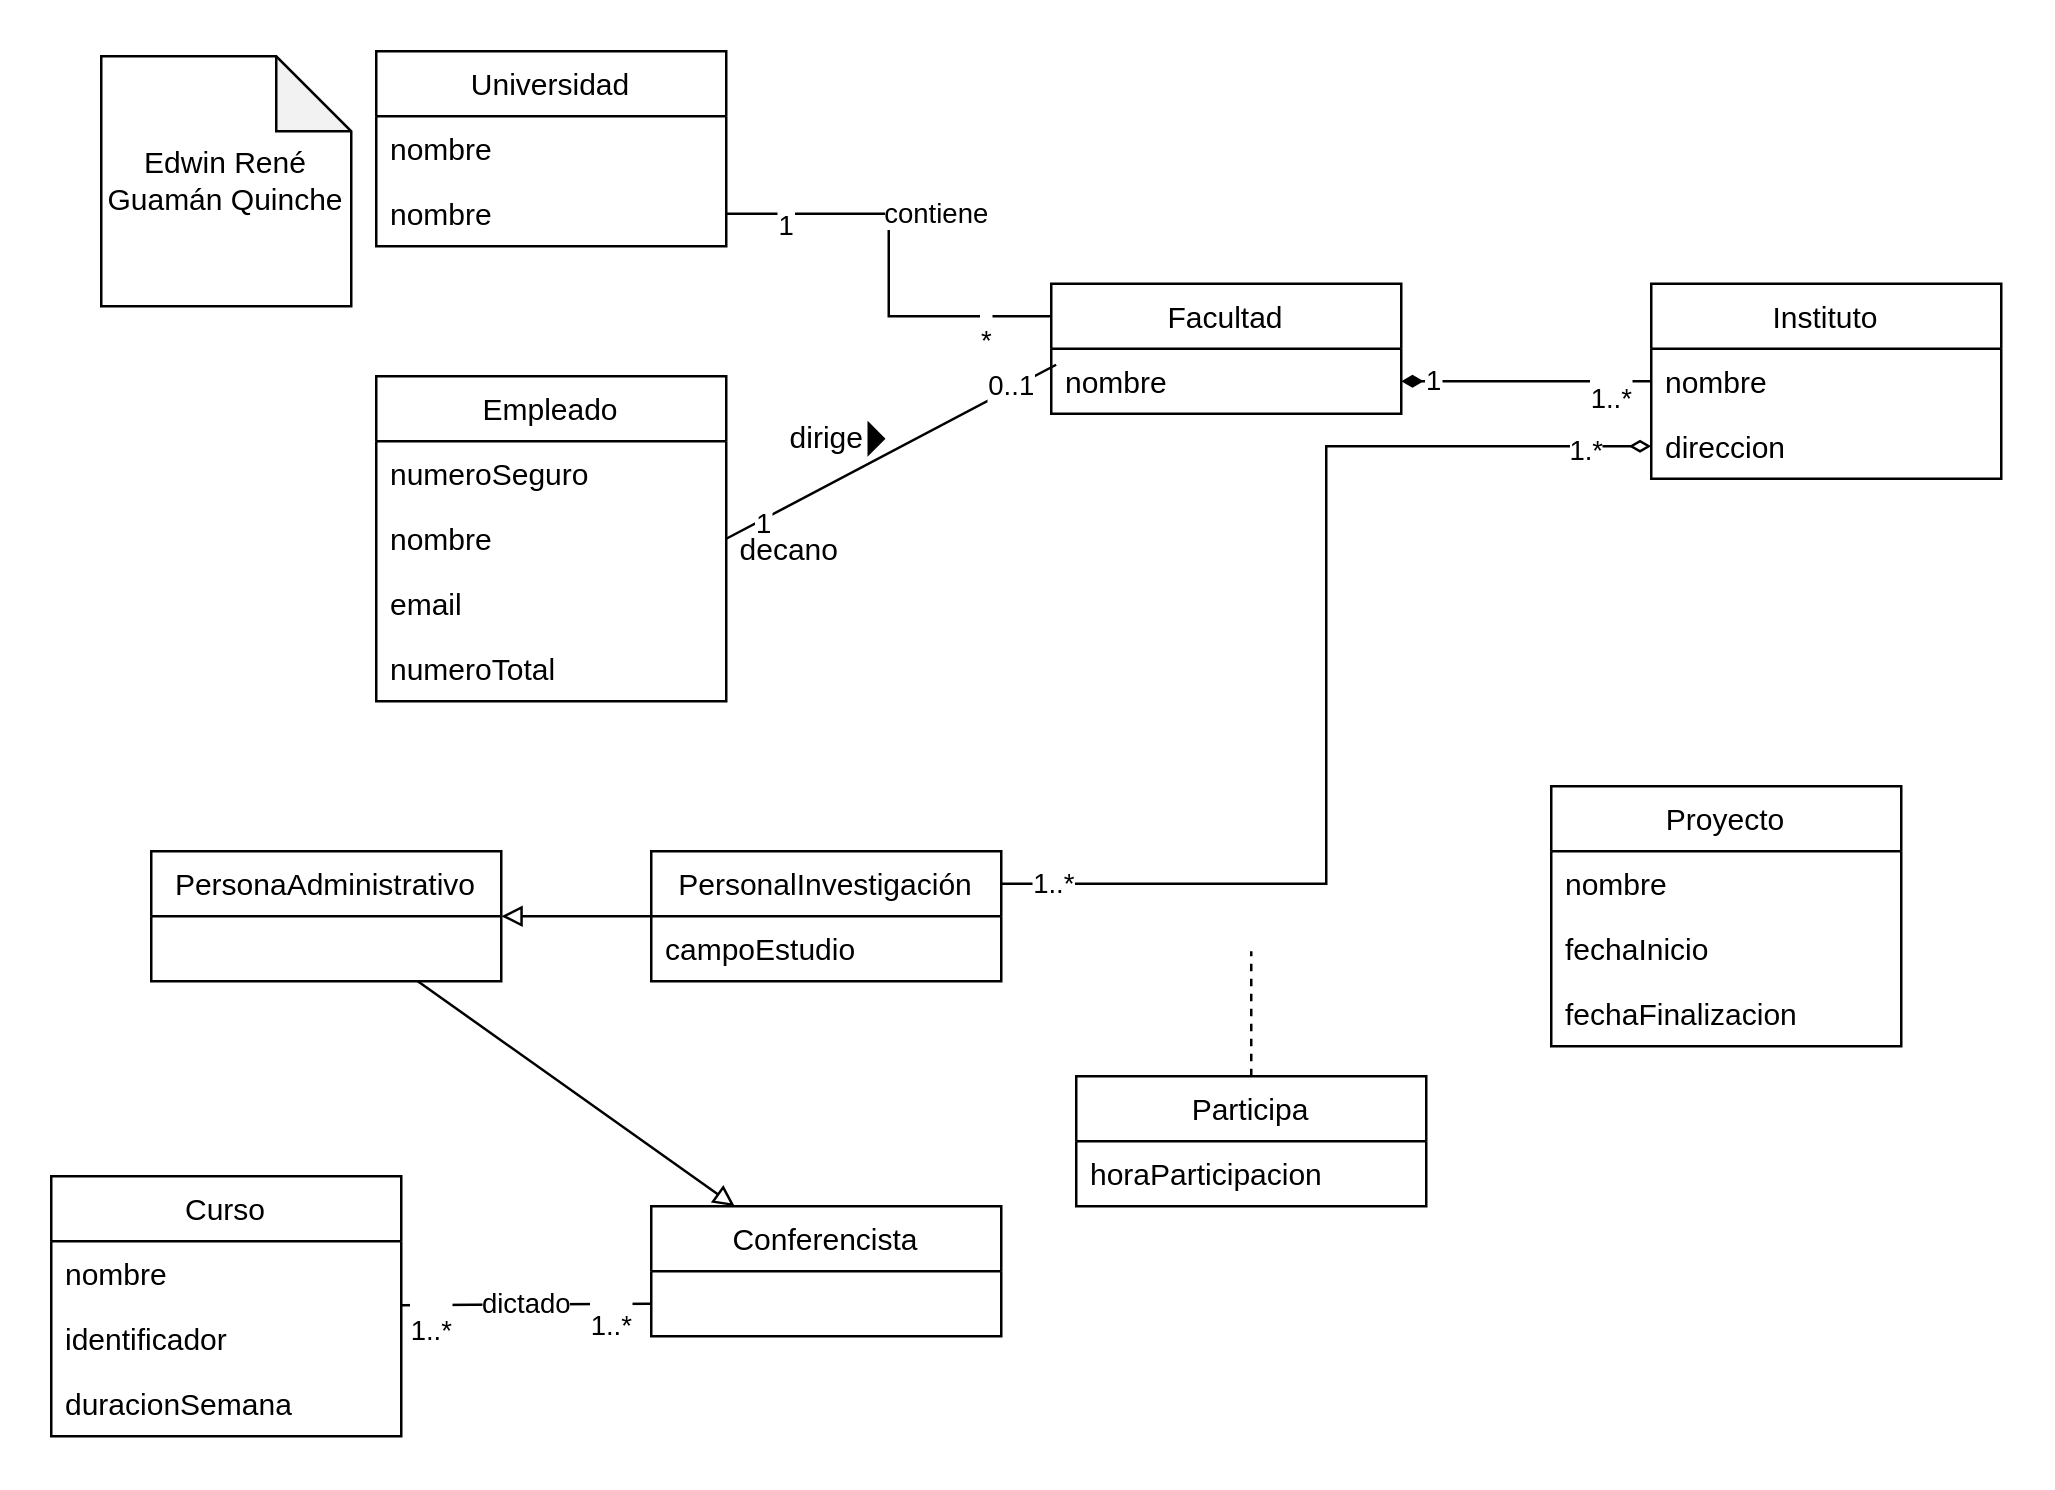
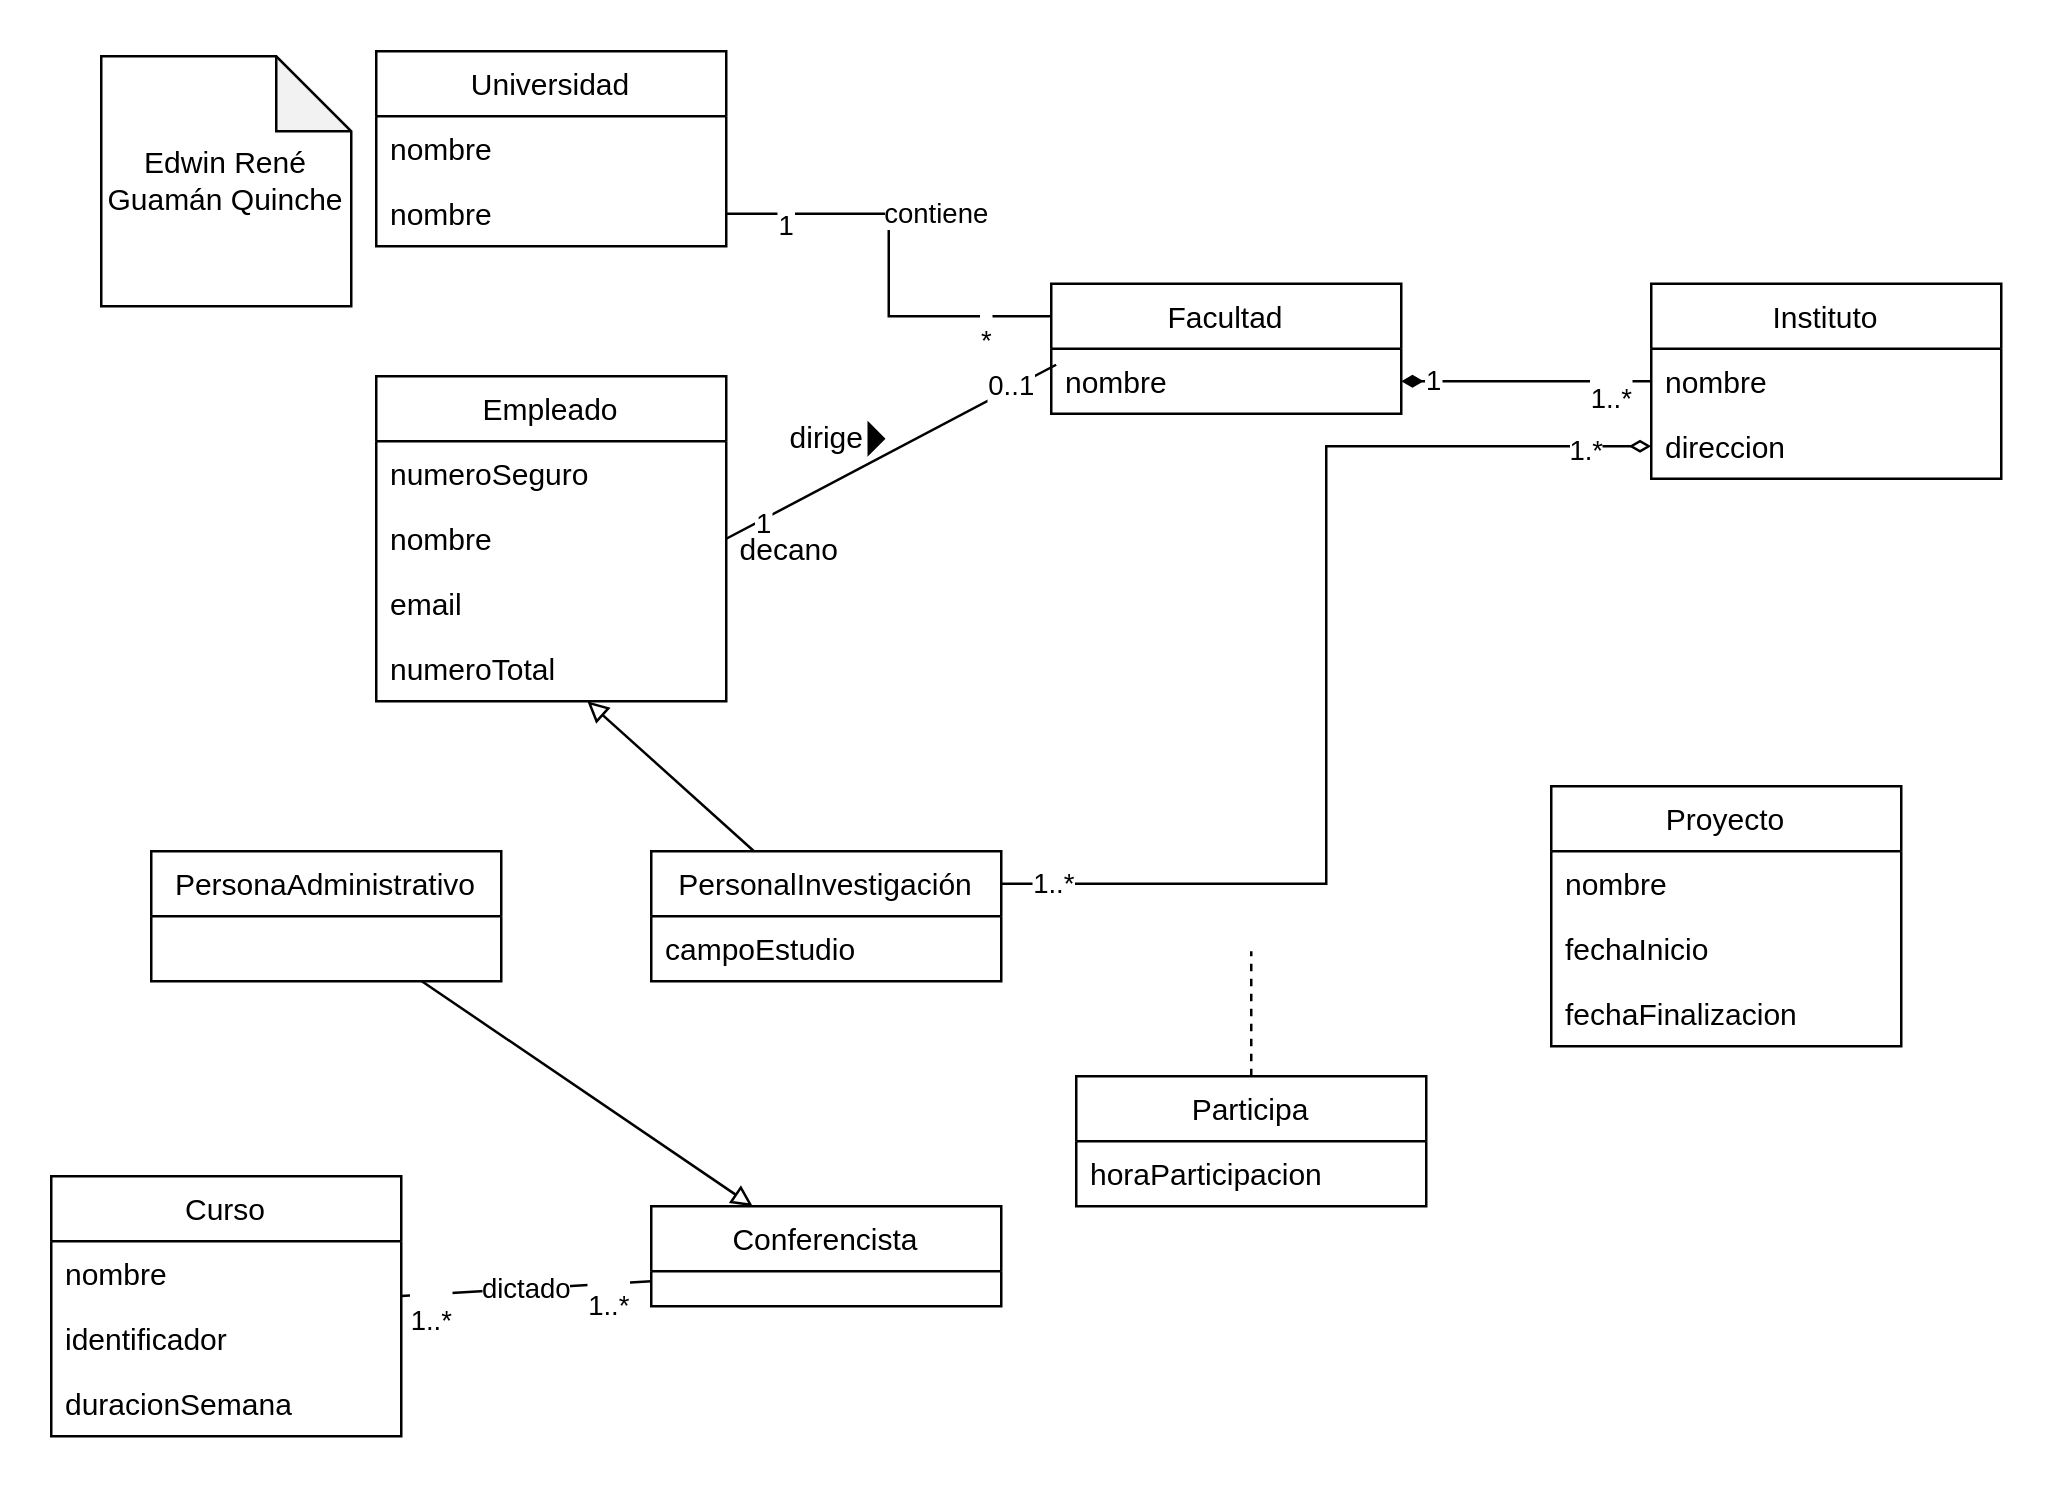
edge "PersonalInvestigación" -> "PersonaAdministrativo": now "PersonalInvestigación" -> "numeroTotal"
node "Conferencista": size 350x130 -> 350x100
